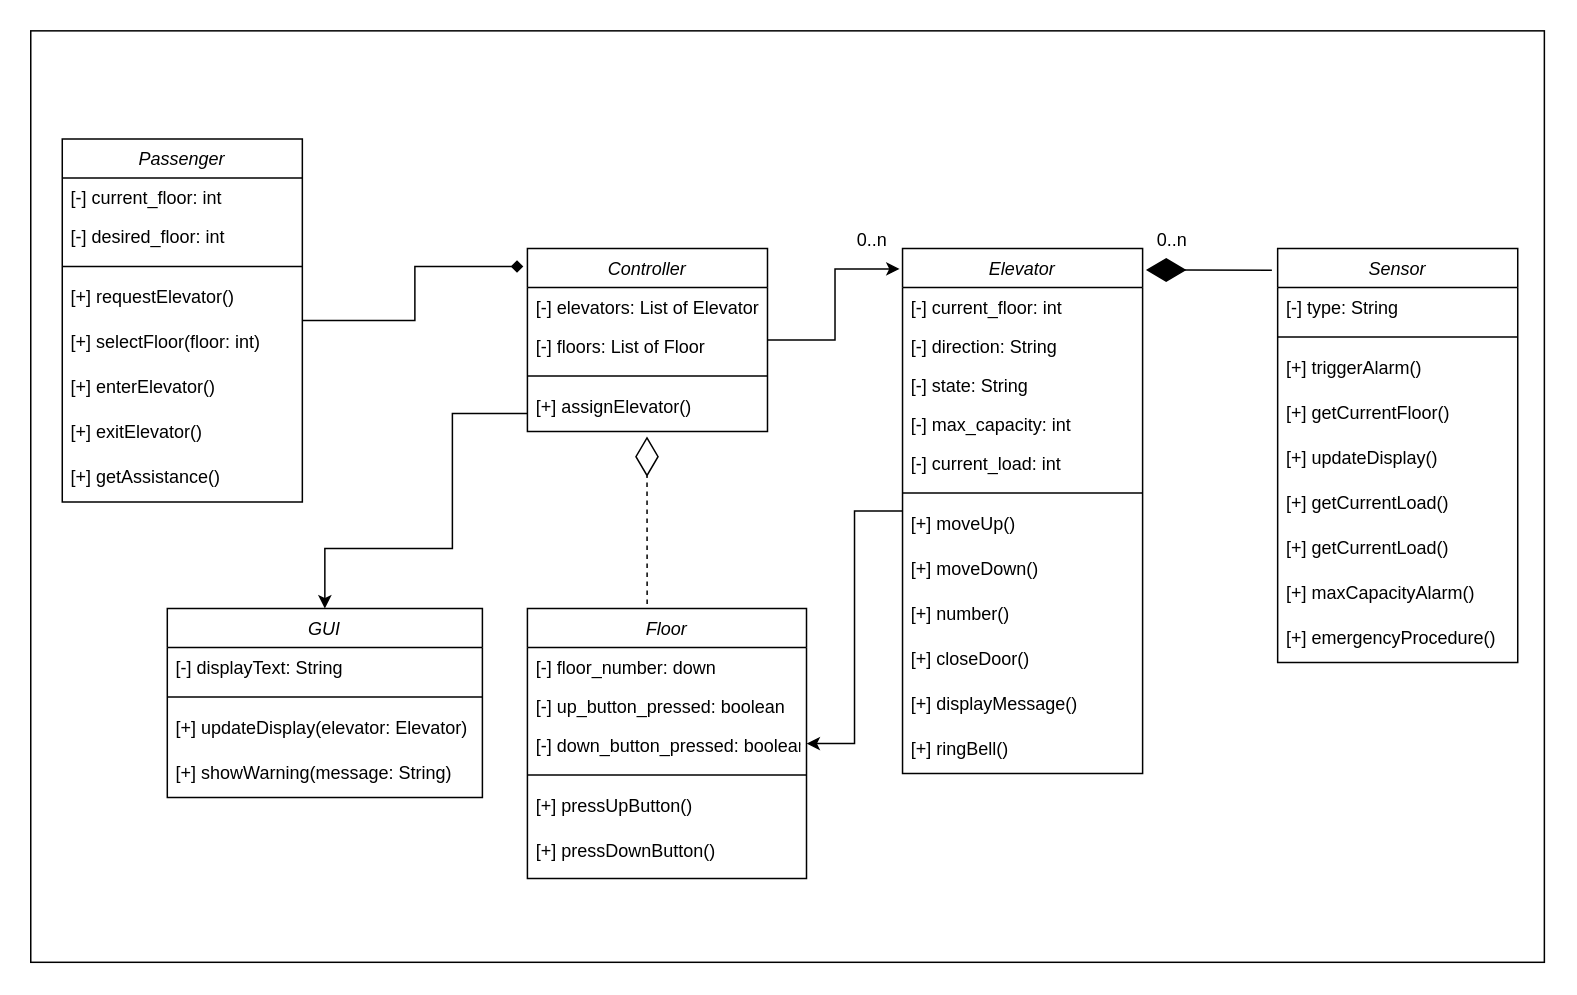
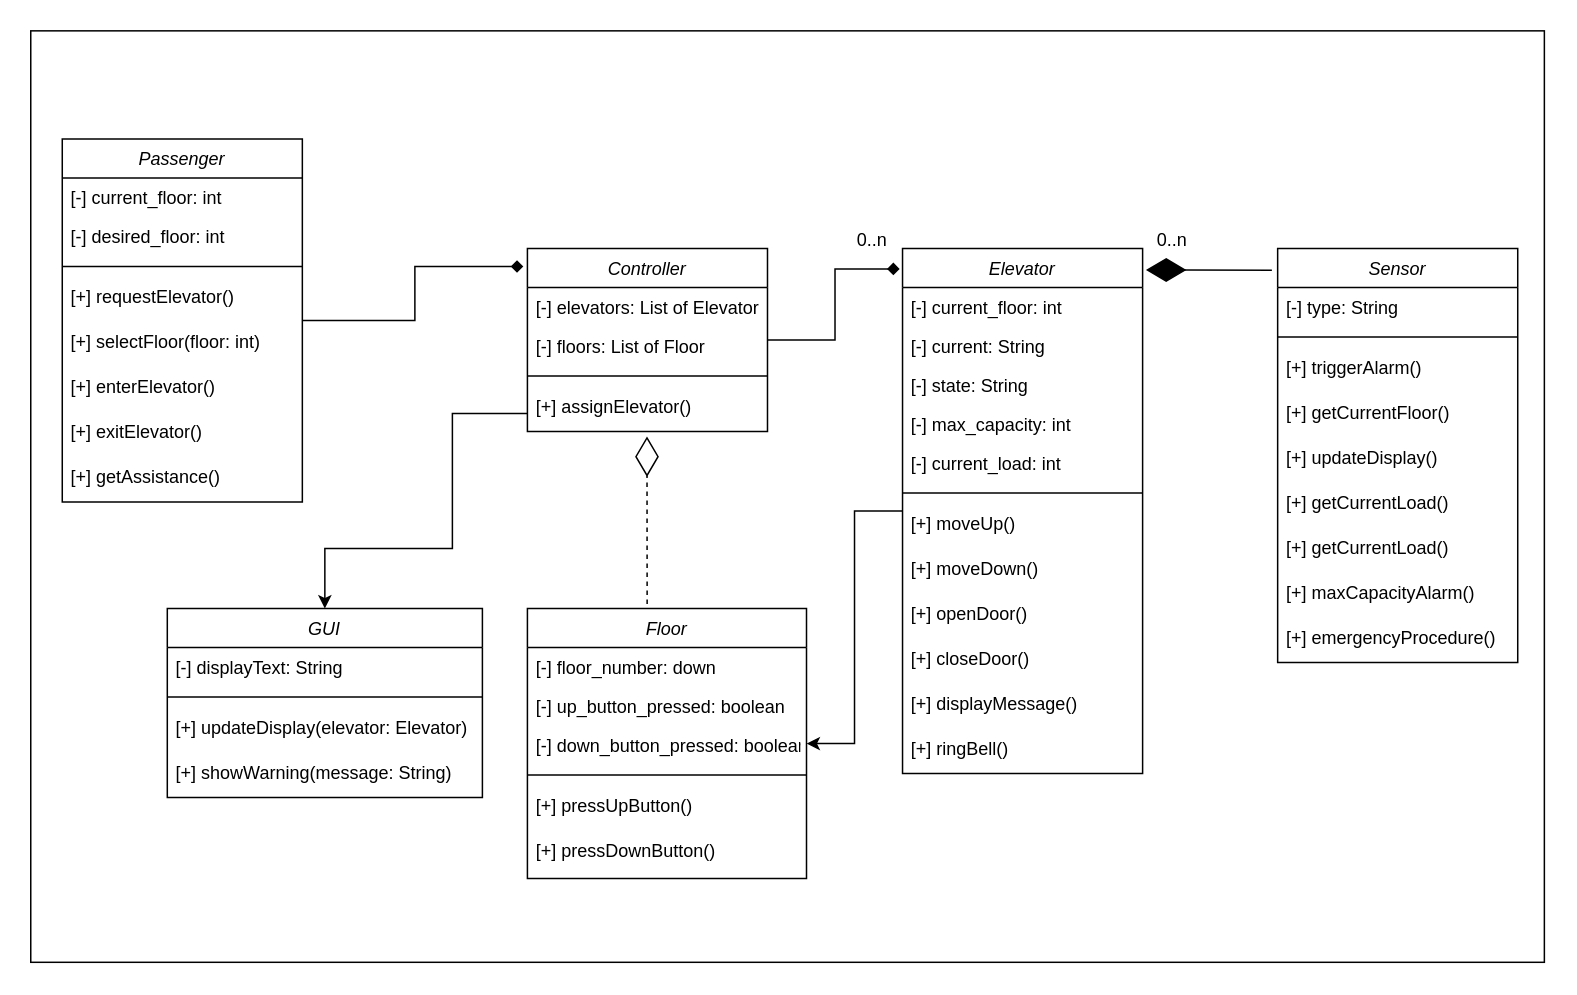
edge "Controller" -> "Elevator": arrowhead classic -> diamond
node "[-] direction: String": label "[-] direction: String" -> "[-] current: String"
node "[+] number()": label "[+] number()" -> "[+] openDoor()"
